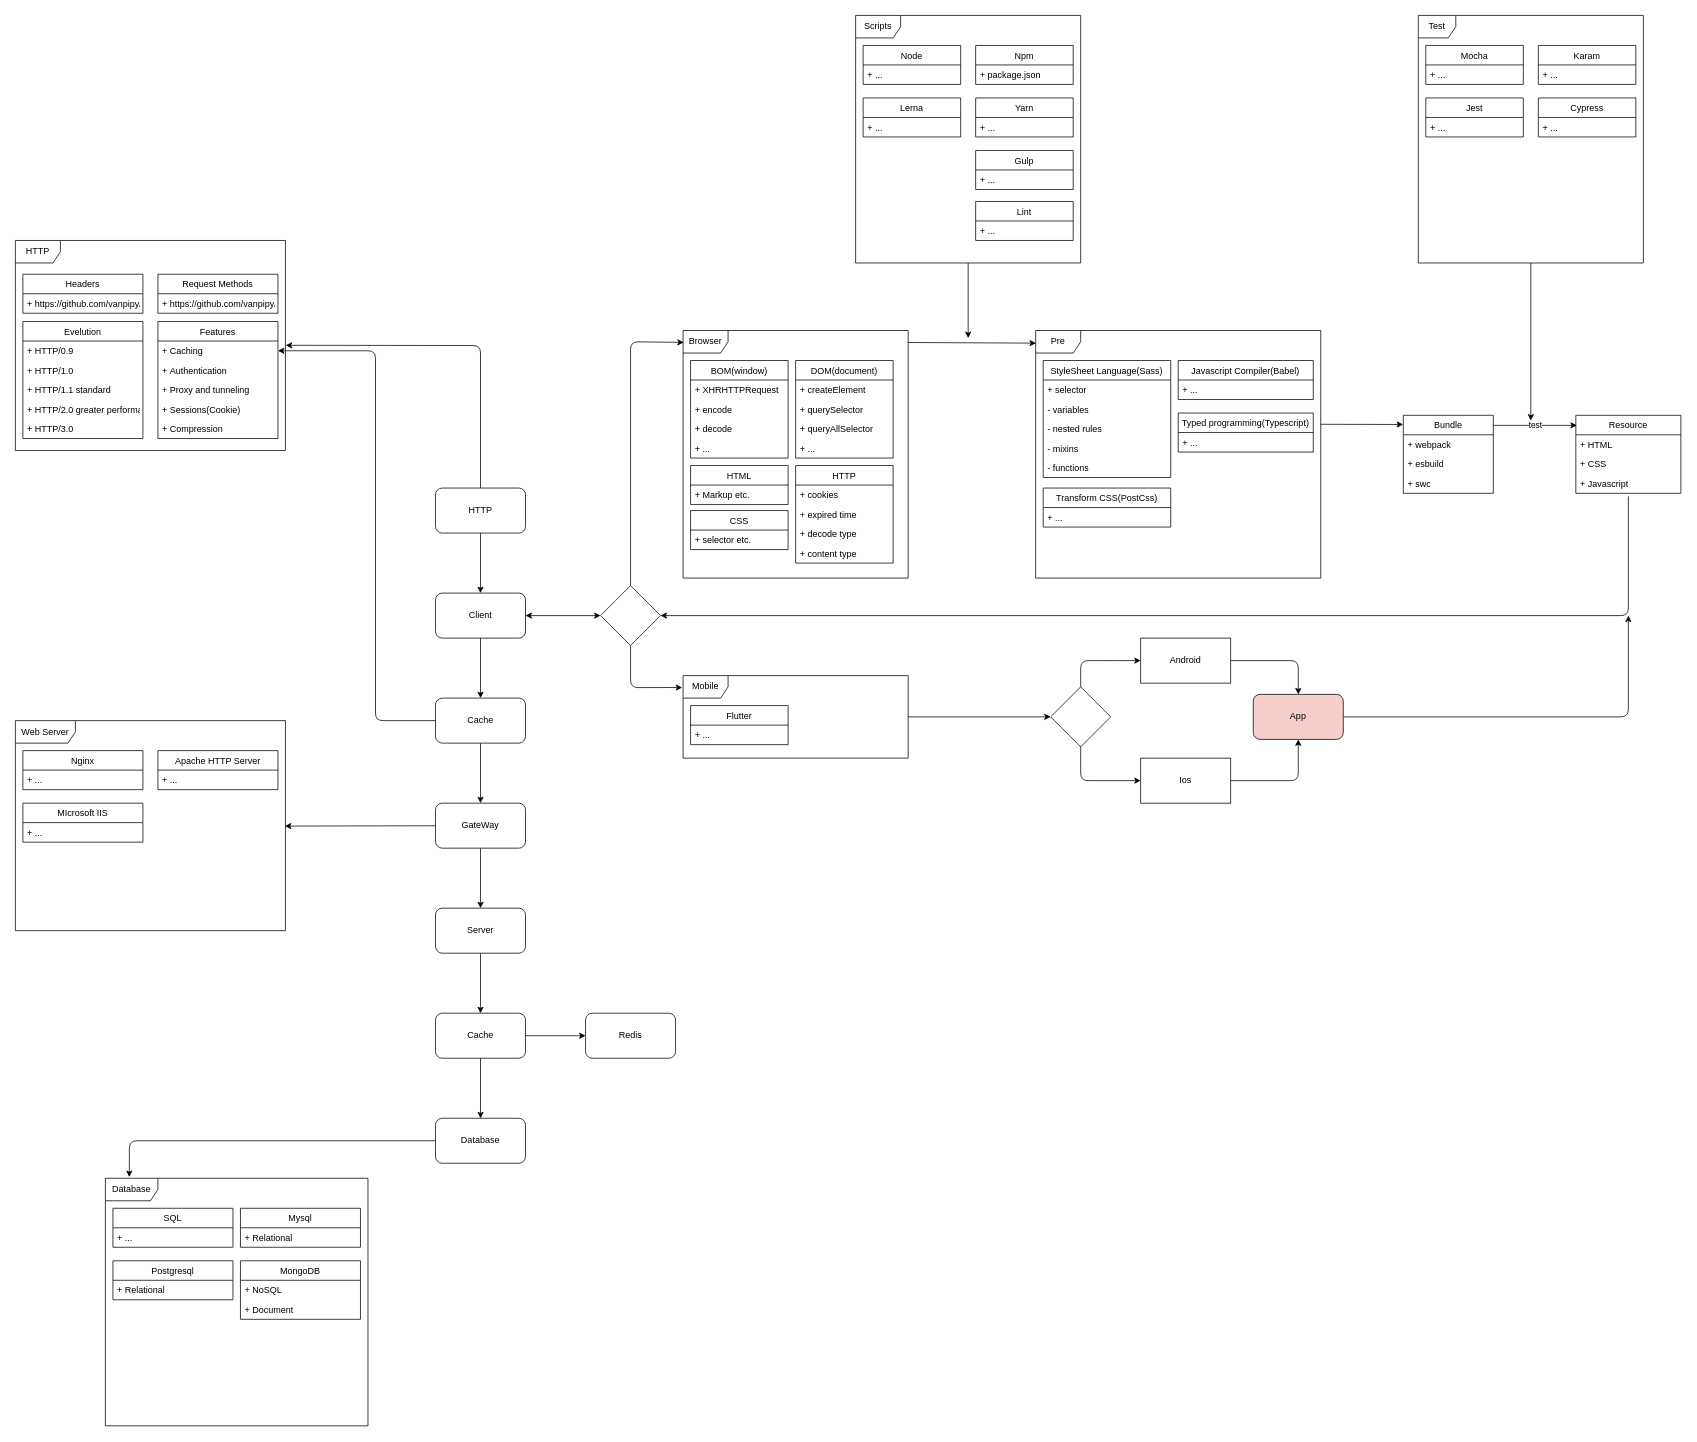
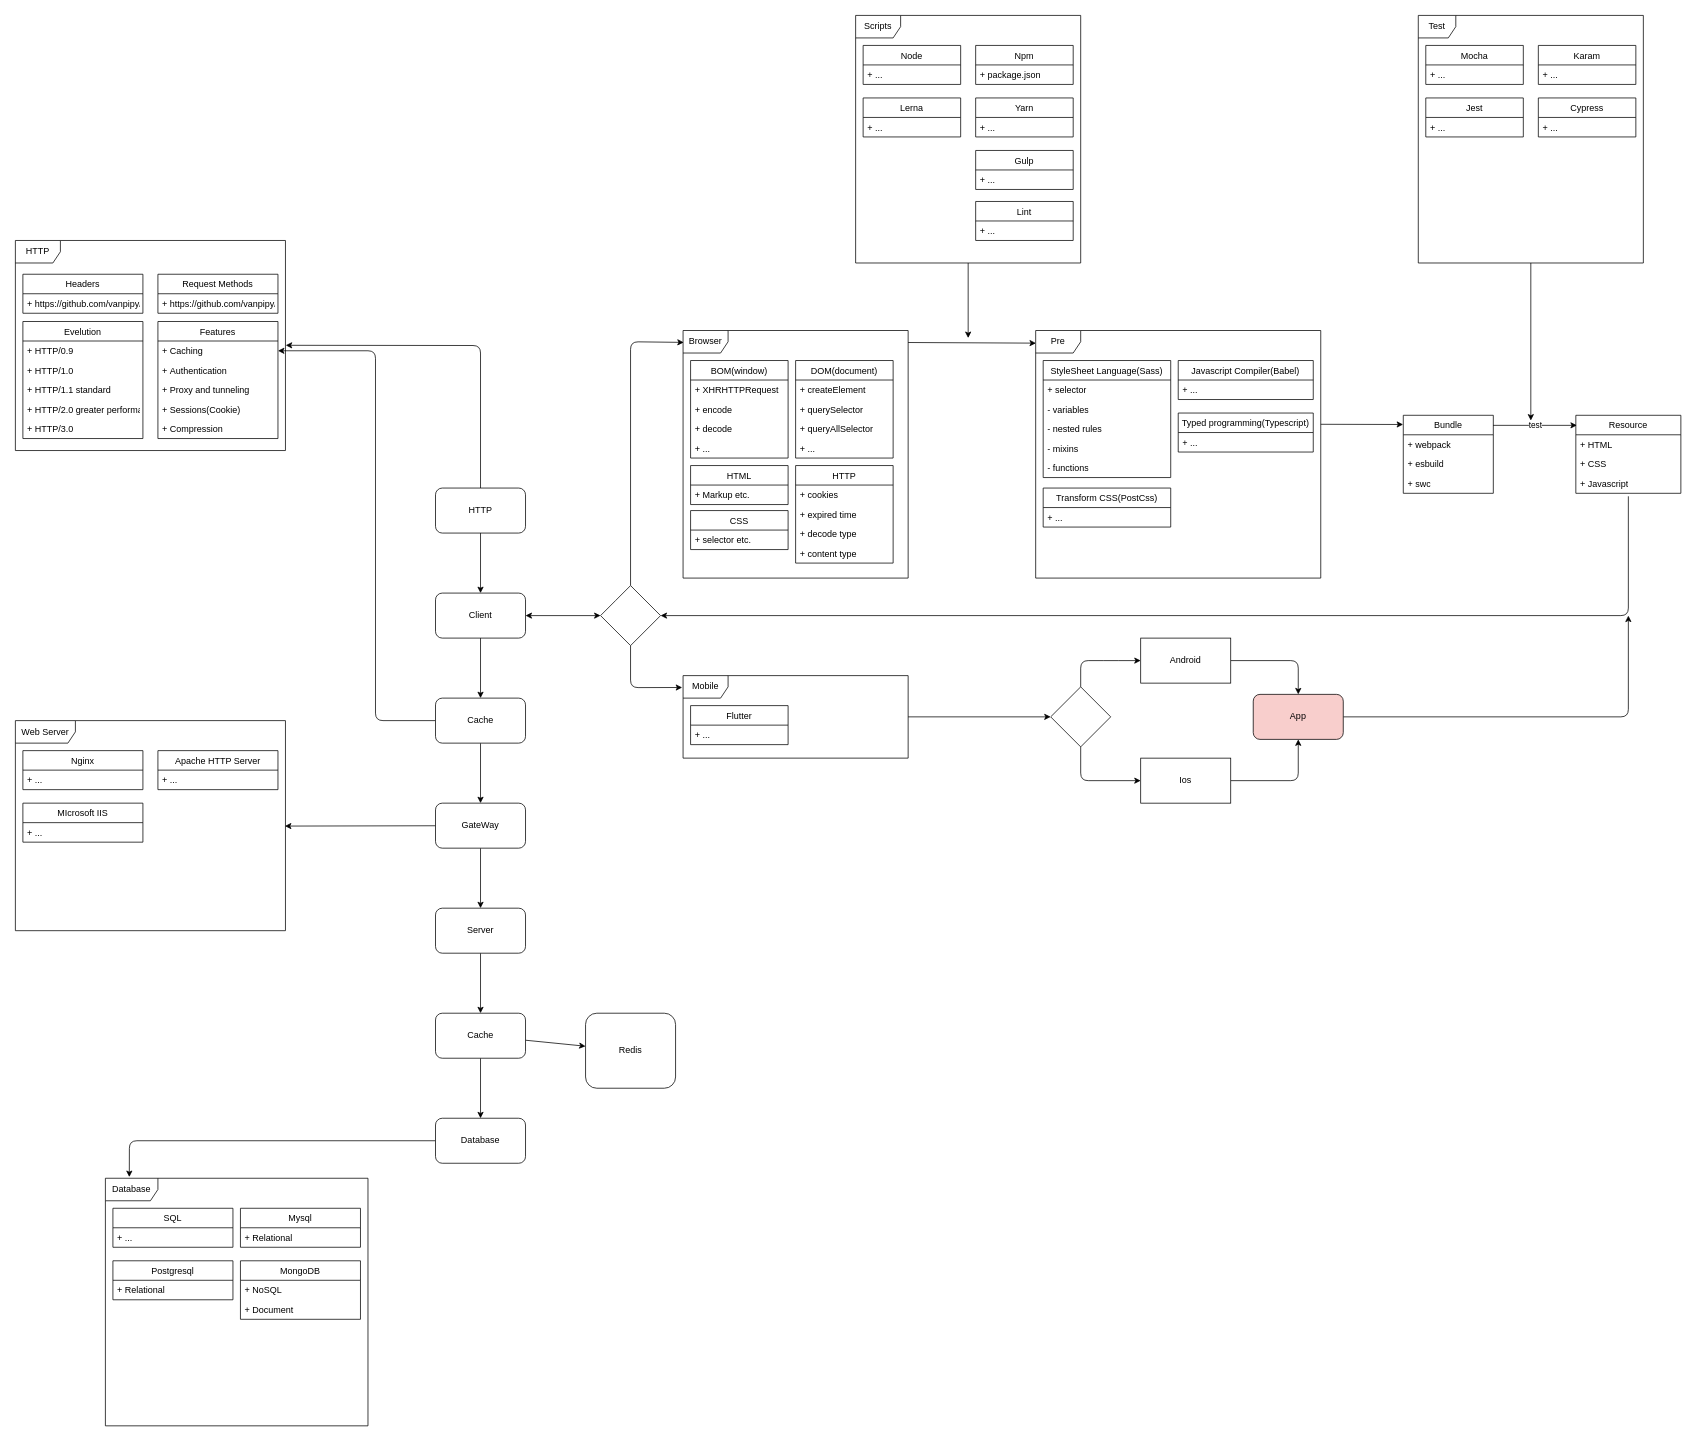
node "Redis": size 90x45 -> 90x75
